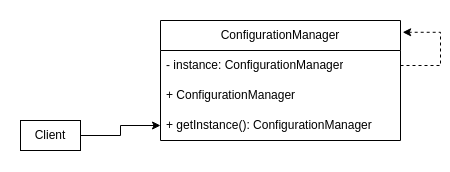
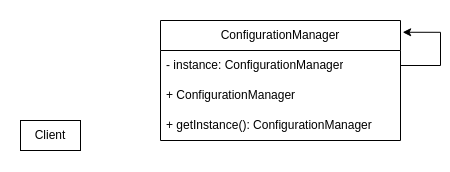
edge "- instance: ConfigurationManager" -> "ConfigurationManager": style dashed -> solid
edge "Client" -> "+ getInstance(): ConfigurationManager": removed
